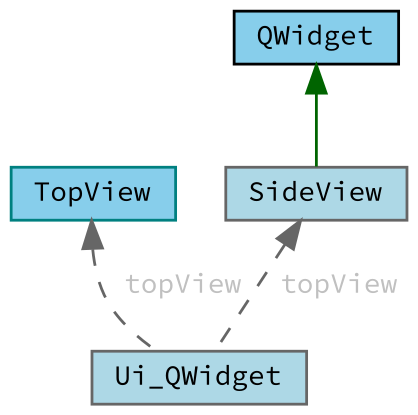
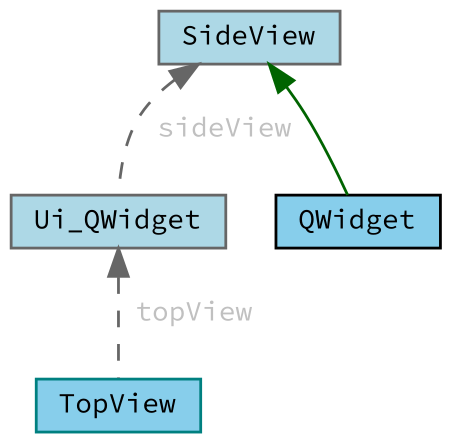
edge "SideView" -> "QWidget": reversed
edge "Ui_QWidget" -> "SideView": label " topView" -> " sideView"
edge "Ui_QWidget" -> "TopView": reversed
